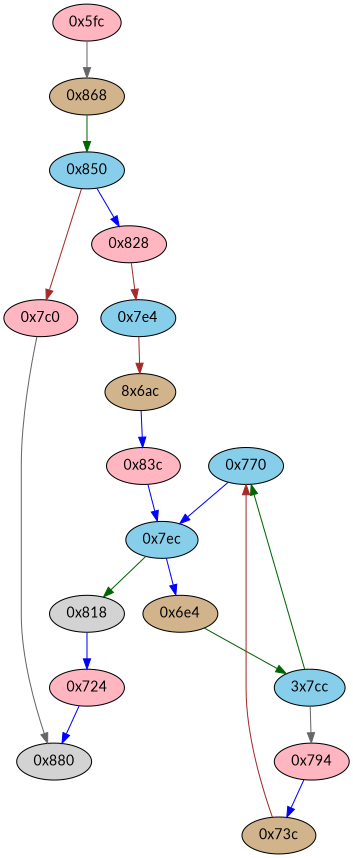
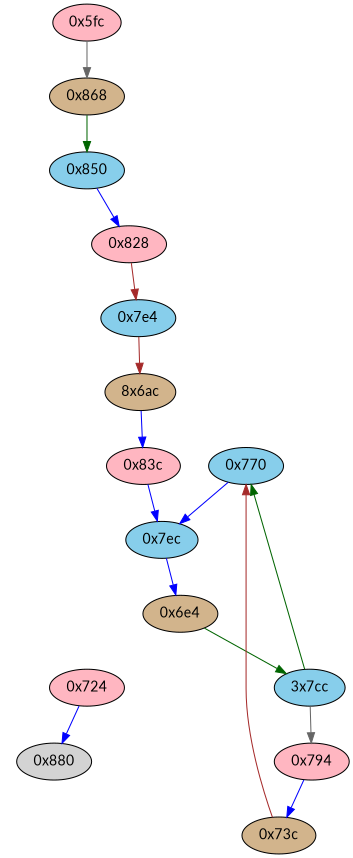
node "0x7c0": removed
node "0x818": removed
